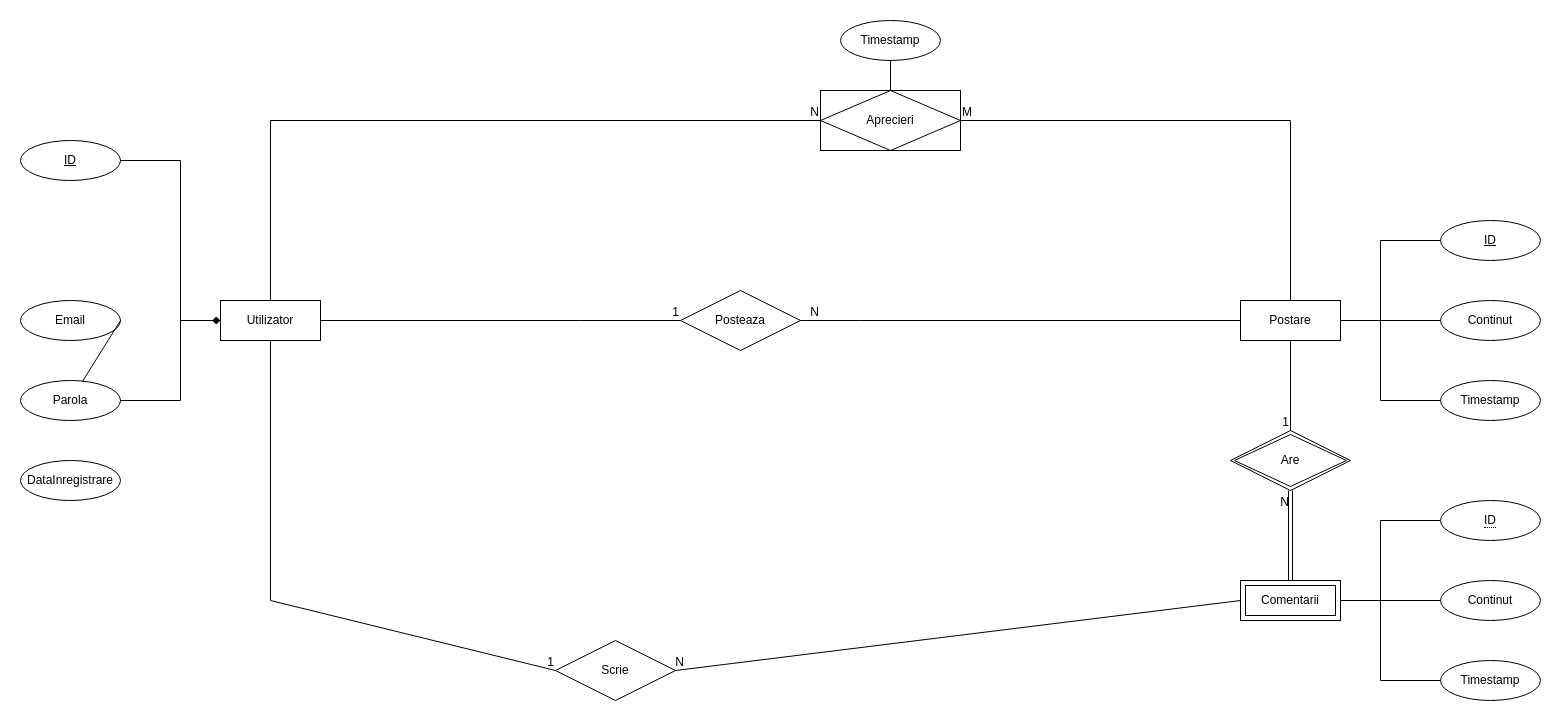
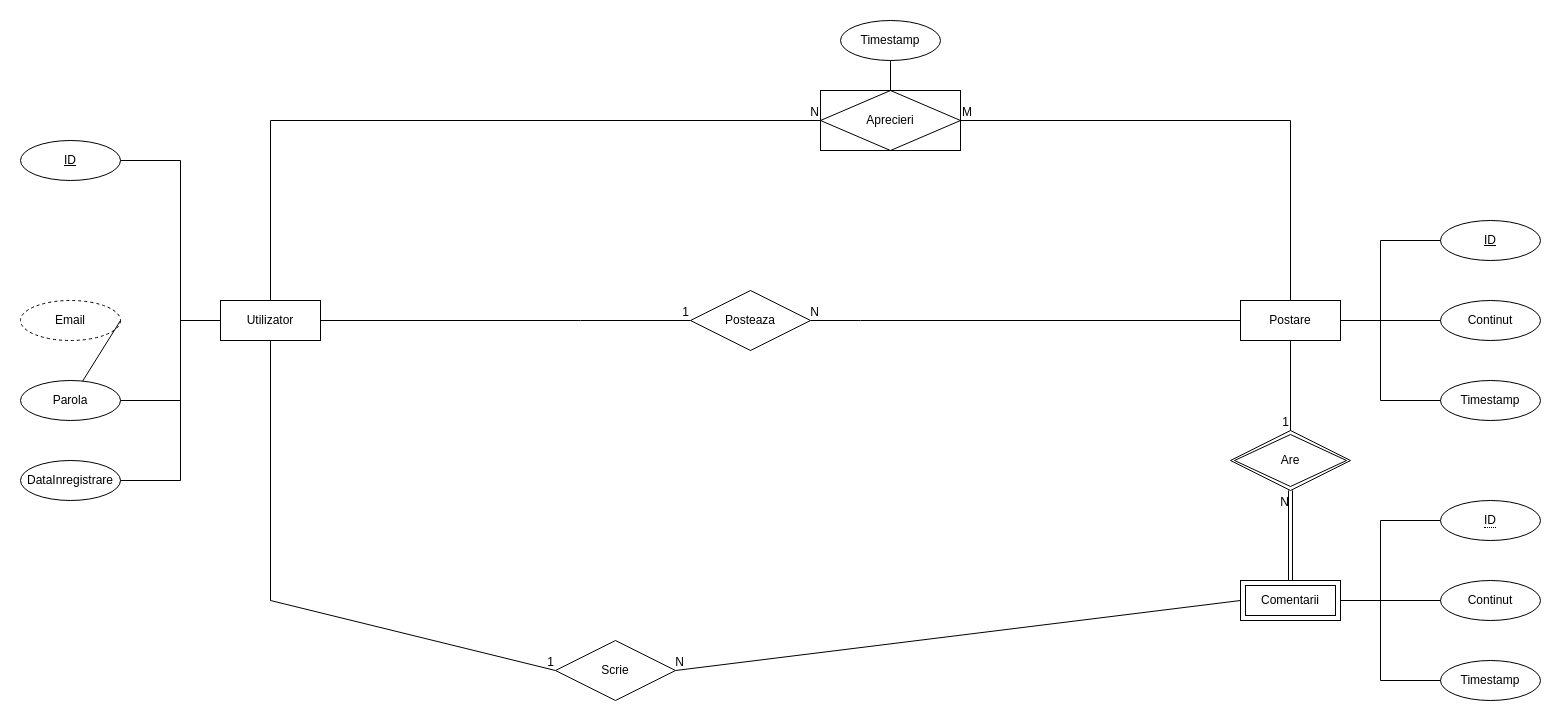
node "Email": style solid -> dashed
node "Posteaza": moved (741, 321) -> (751, 321)
edge "Parola" -> "Utilizator": arrowhead diamond -> none
edge "Utilizator" -- "DataInregistrare": added
